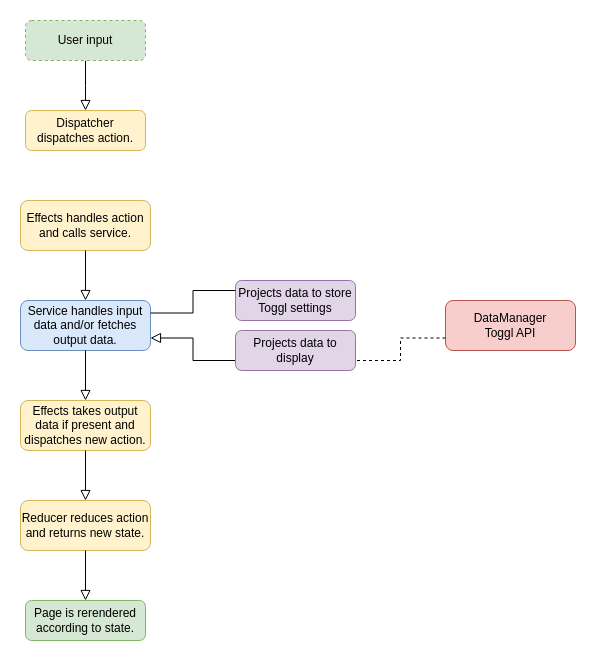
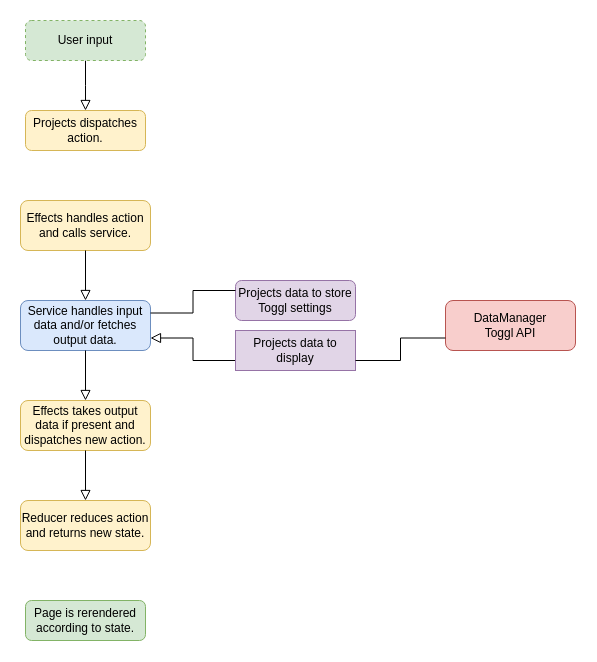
node "Dispatcher dispatches action.": label "Dispatcher dispatches action." -> "Projects dispatches action."
edge "DataManager Toggl API" -- "Projects data to display": style dashed -> solid
node "Projects data to display": shape rounded rectangle -> rectangle
edge "Reducer reduces action and returns new state." -> "Page is rerendered according to state.": removed
